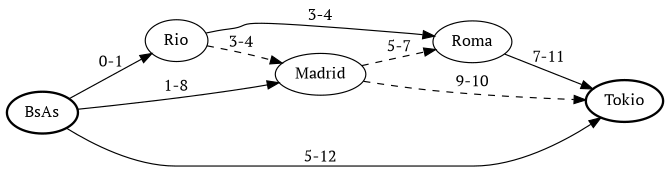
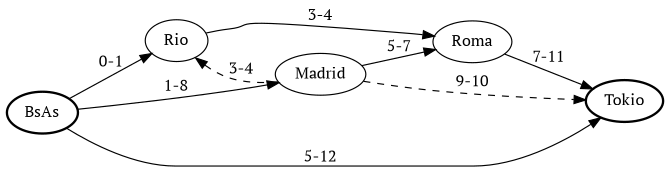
edge "Rio" -> "Madrid": reversed
edge "Madrid" -> "Roma": style dashed -> solid
